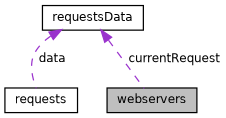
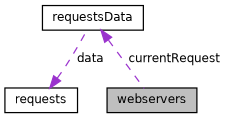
edge "requests" -> "requestsData": reversed
